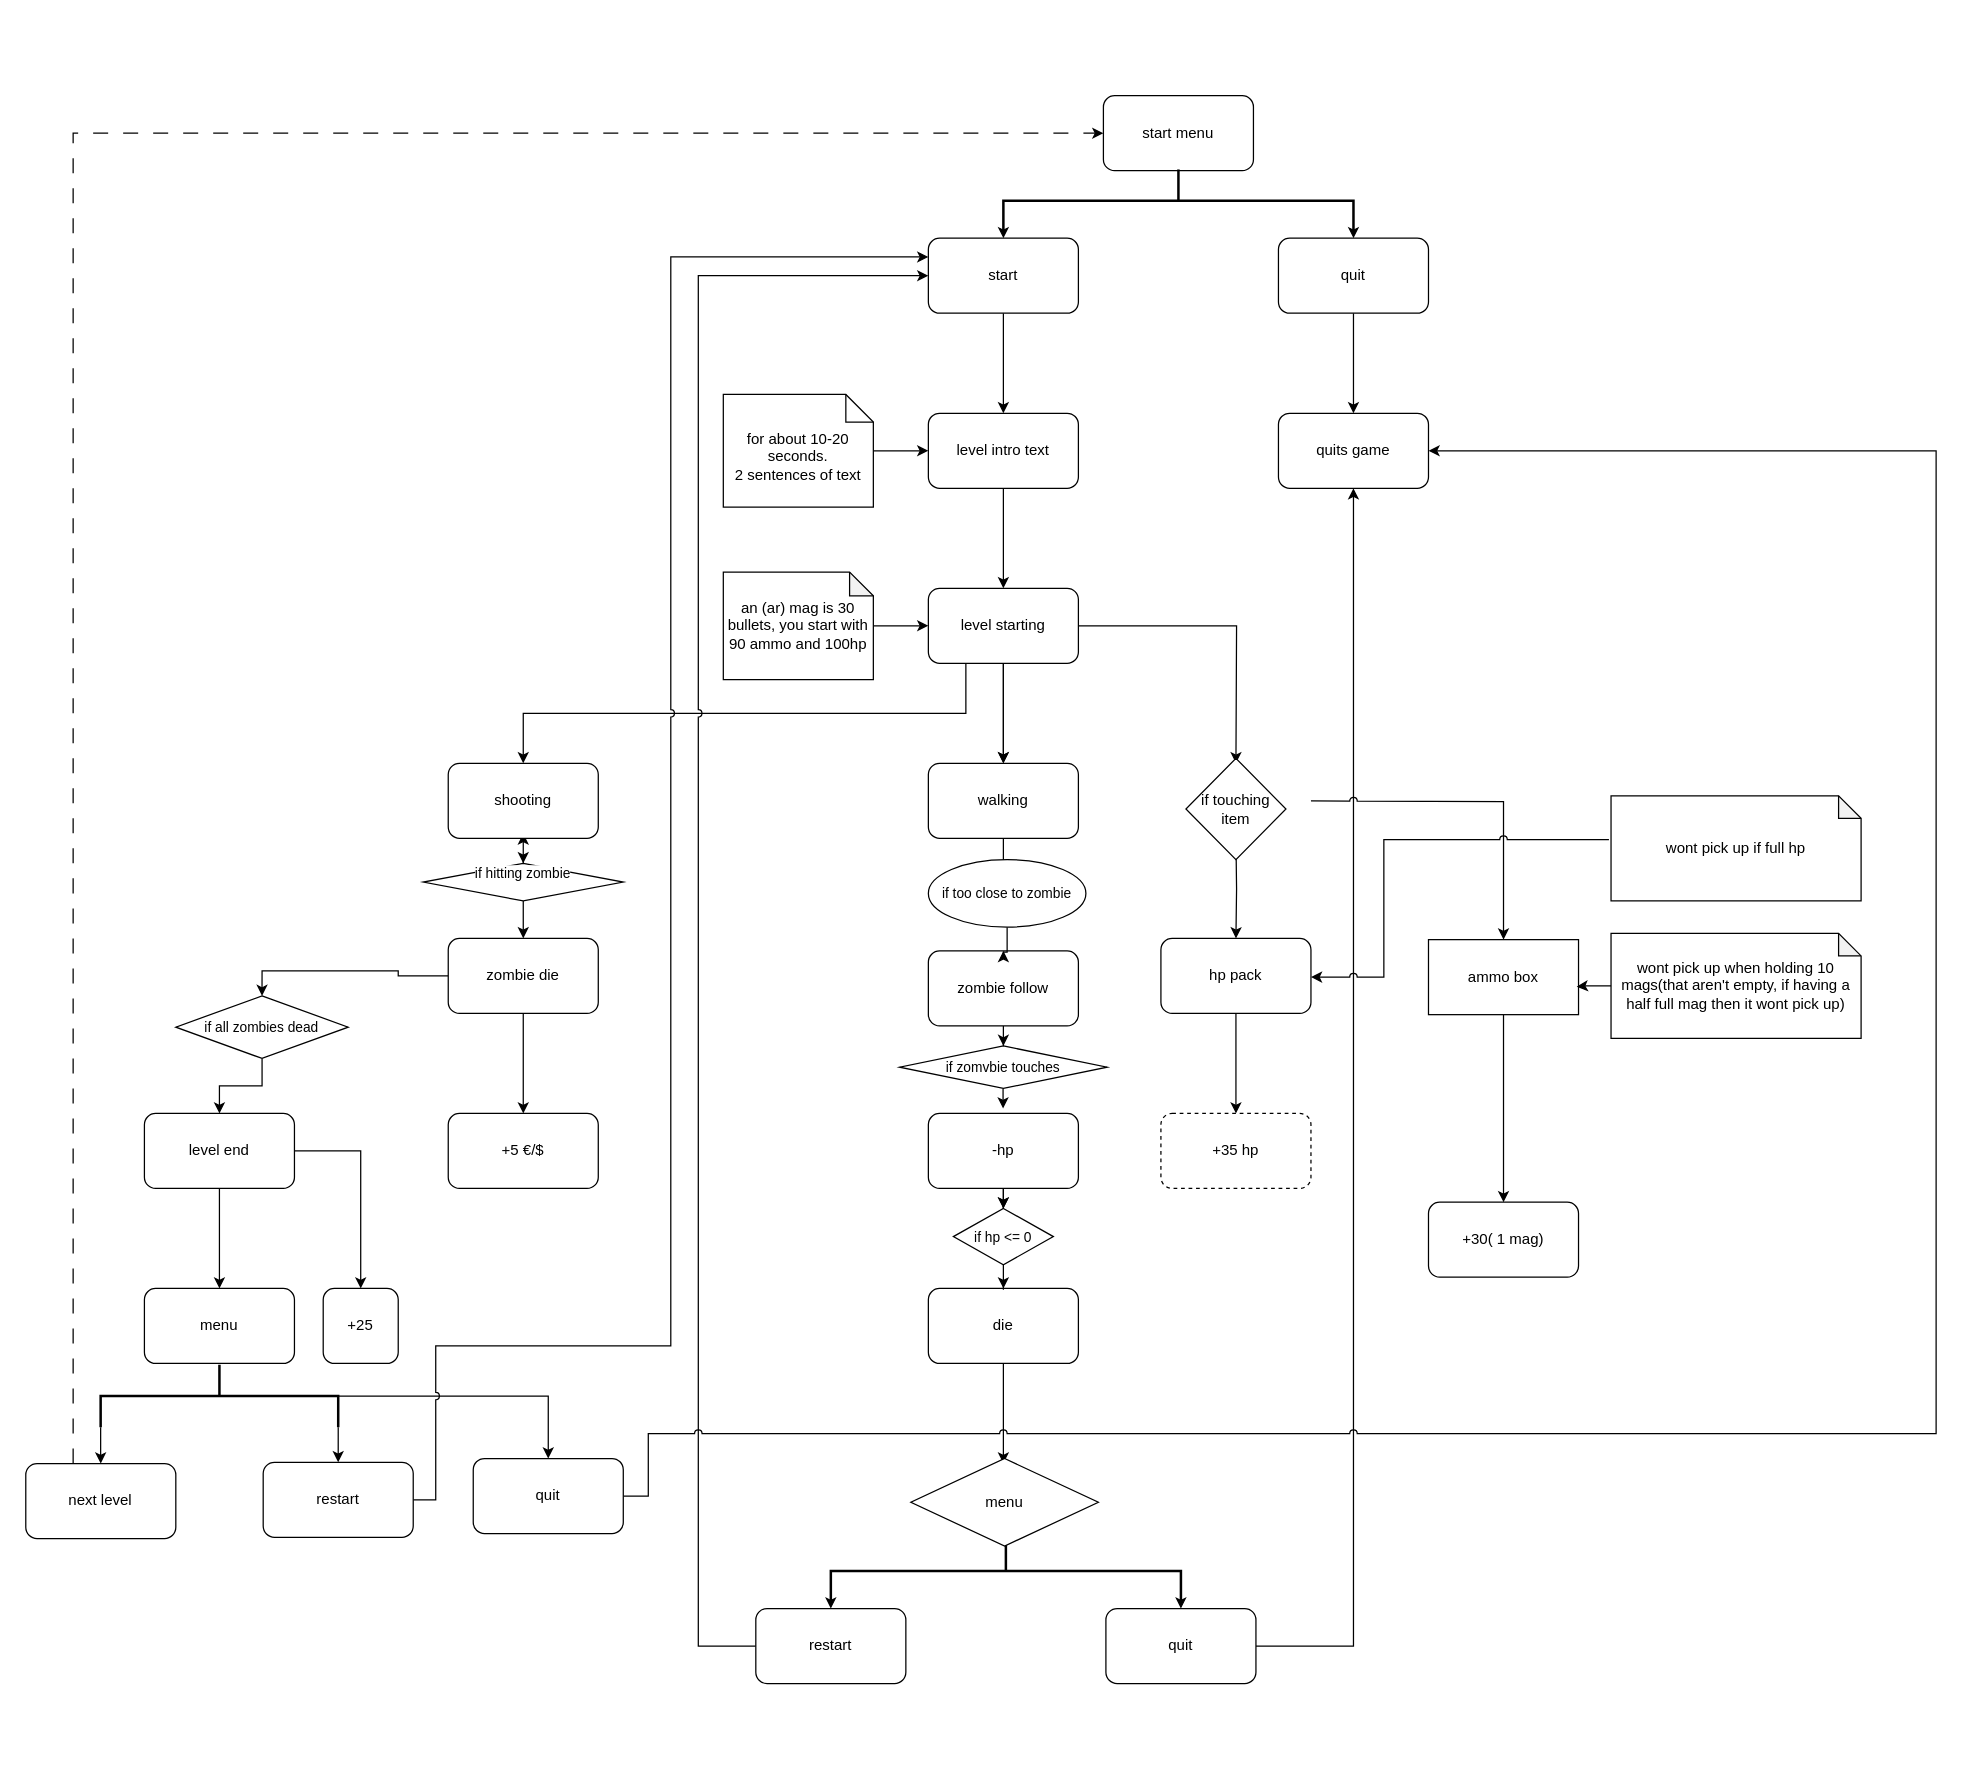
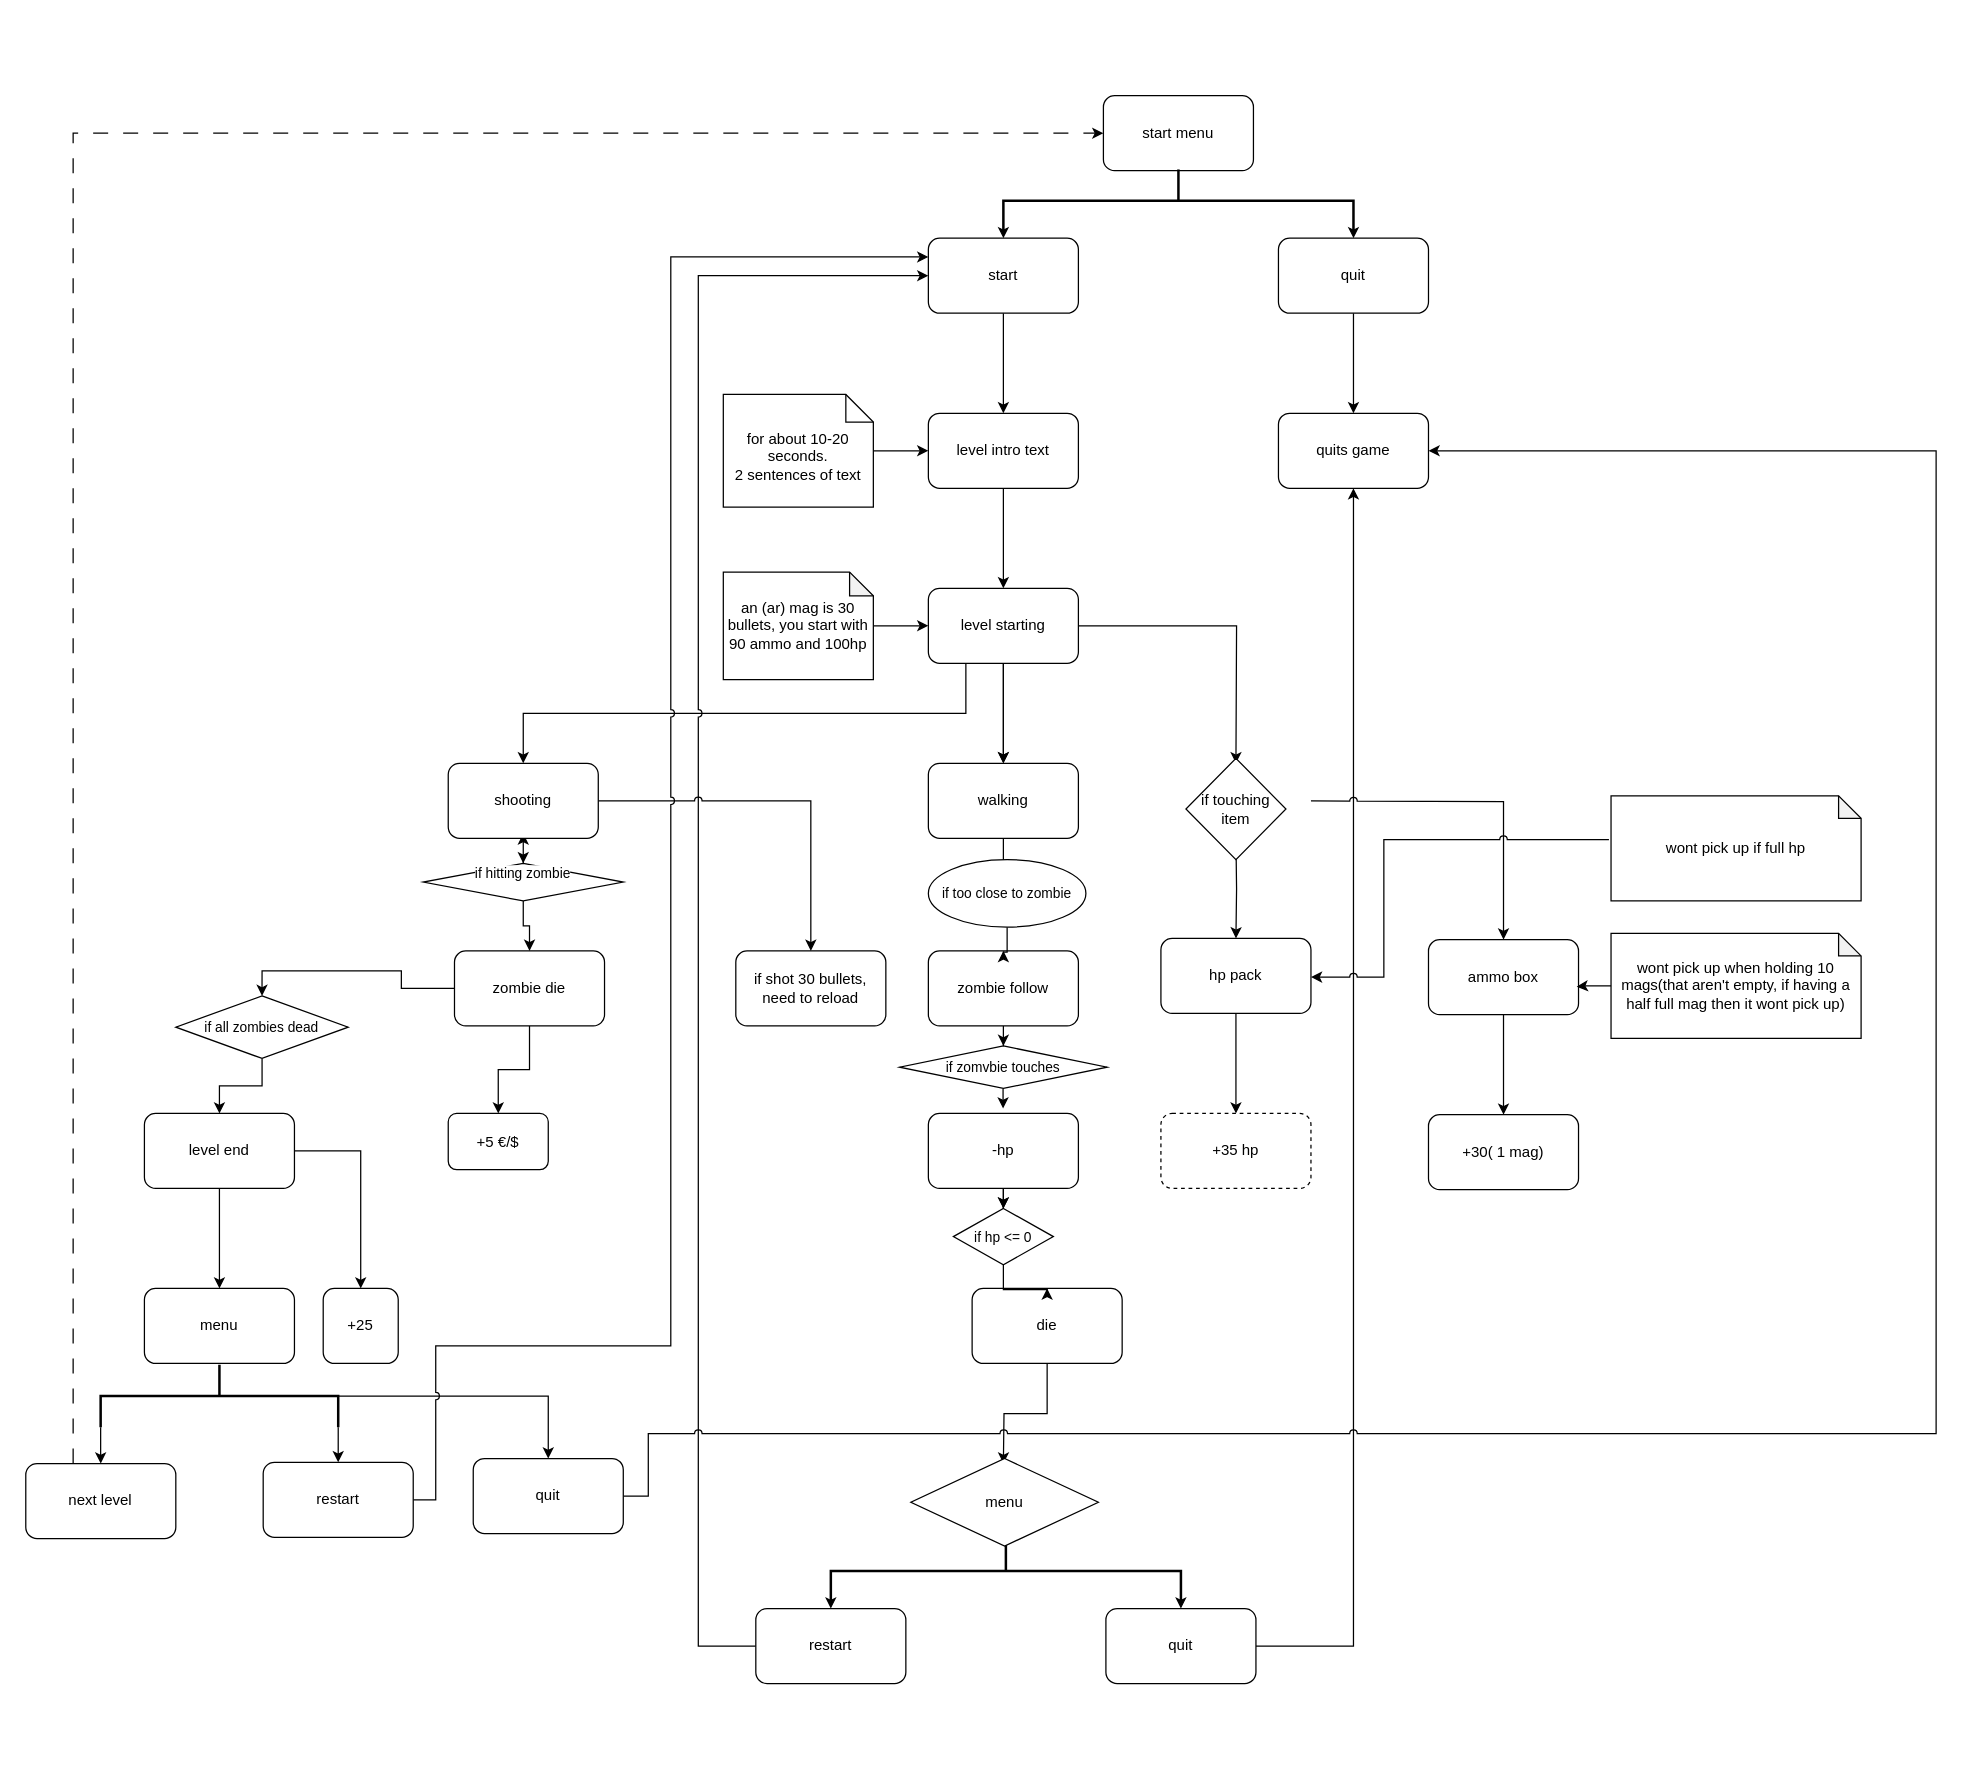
edge "shooting" -> "if shot 30 bullets, need to reload": added
node "zombie die": moved (523, 976) -> (529, 988)
node "ammo box": shape rectangle -> rounded rectangle
node "if shot 30 bullets, need to reload": added
node "+5 €/$": size 150x75 -> 100x56
node "+30( 1 mag)": moved (1503, 1239) -> (1503, 1152)
node "die": moved (1003, 1326) -> (1047, 1326)
